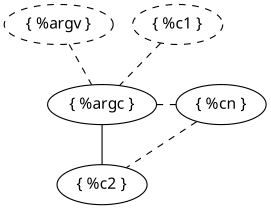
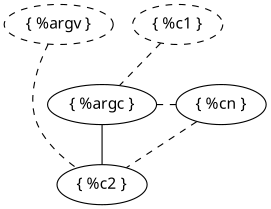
edge "{ %argv }" -- "{ %argc }": now "{ %argv }" -- "{ %c2 }"
